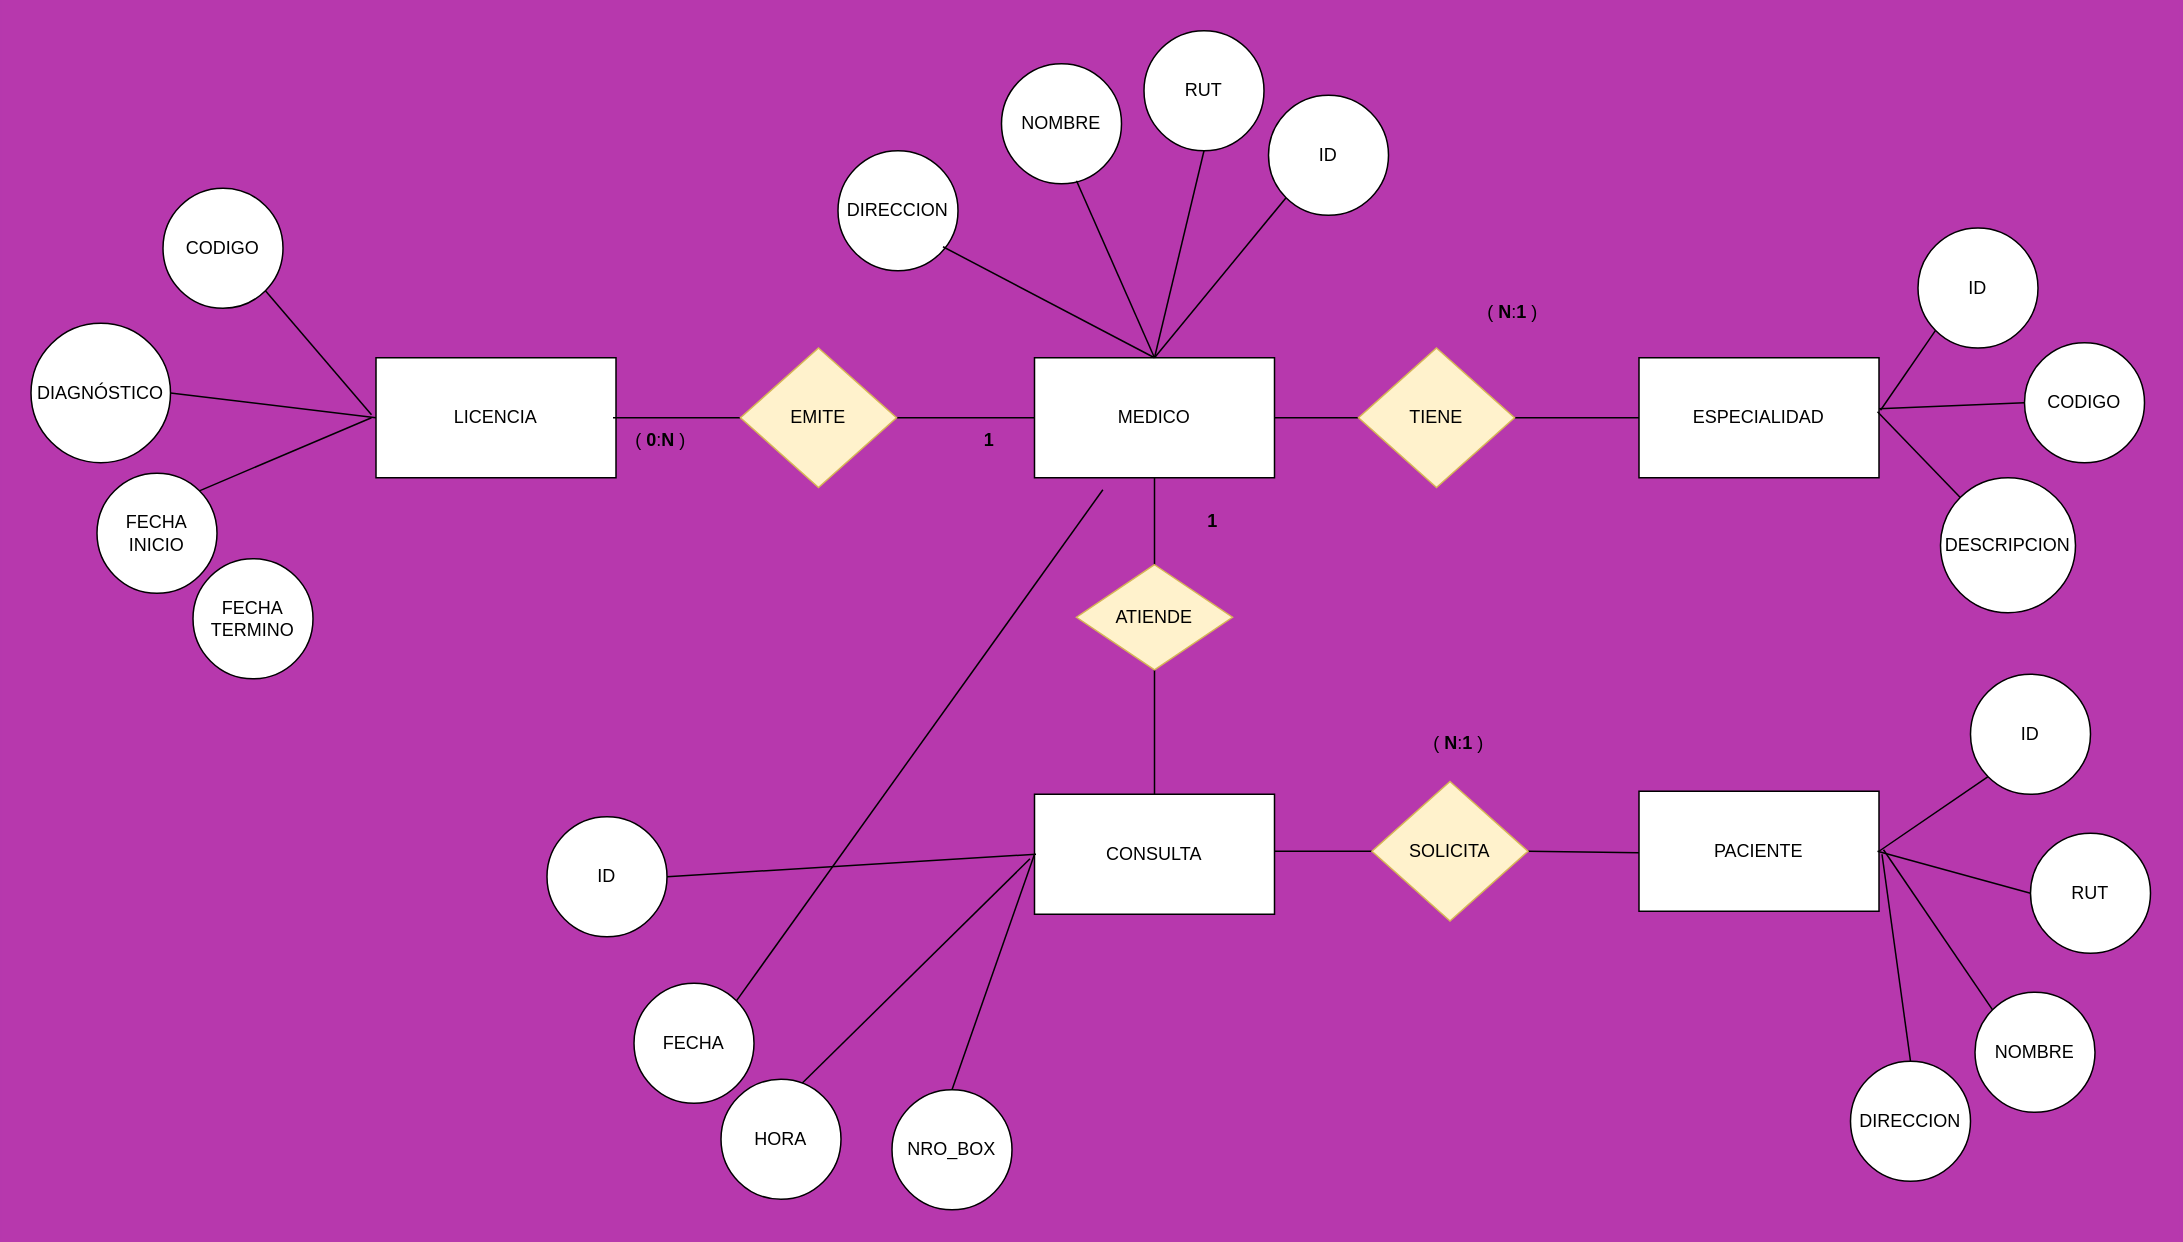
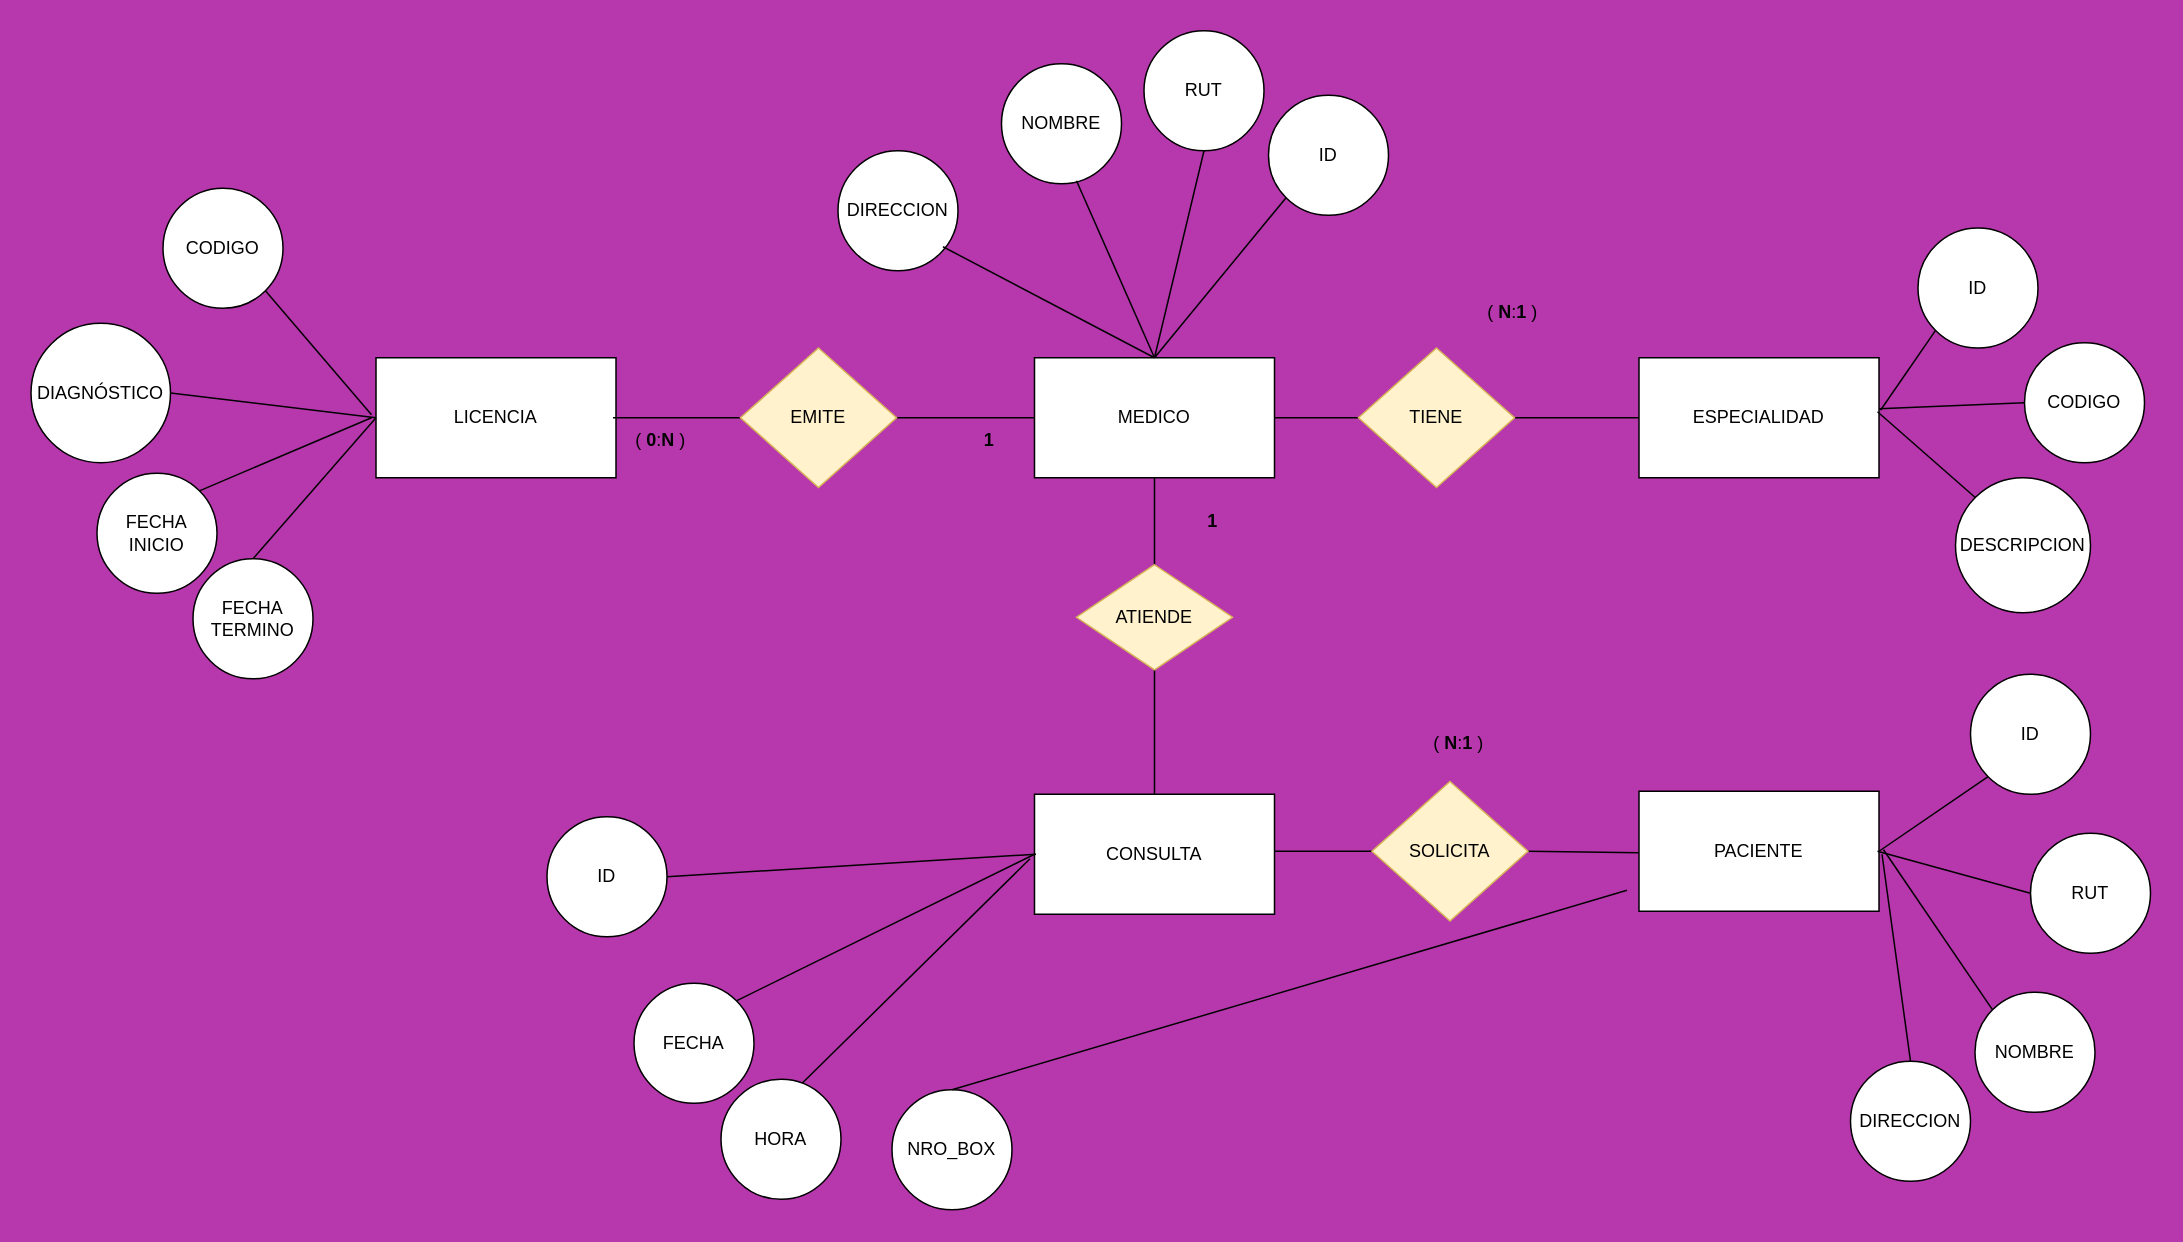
edge "LICENCIA" -- "FECHA TERMINO": added
node "DESCRIPCION": moved (2008, 545) -> (2023, 545)
edge "MEDICO" -- "FECHA": now "CONSULTA" -- "FECHA"
edge "CONSULTA" -- "NRO_BOX": now "PACIENTE" -- "NRO_BOX"
